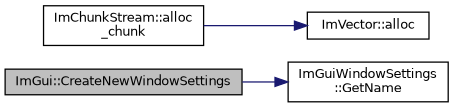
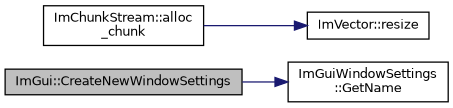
node "ImVector::alloc": label "ImVector::alloc" -> "ImVector::resize"
